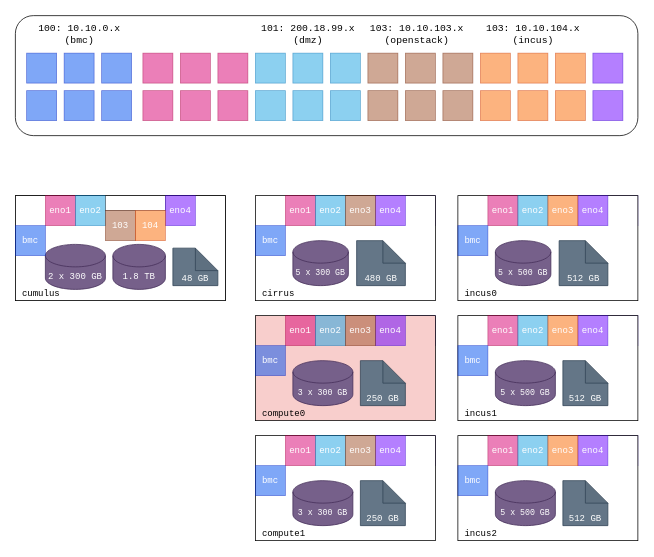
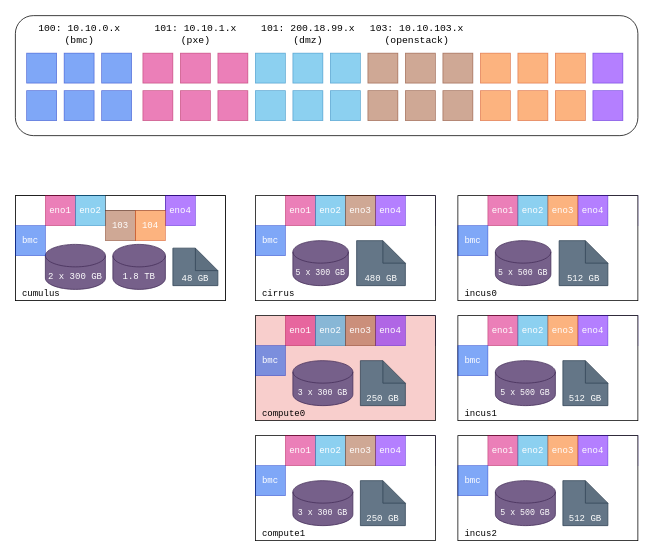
node "101: 10.10.1.x (pxe)": added
node "103: 10.10.104.x (incus)": removed
